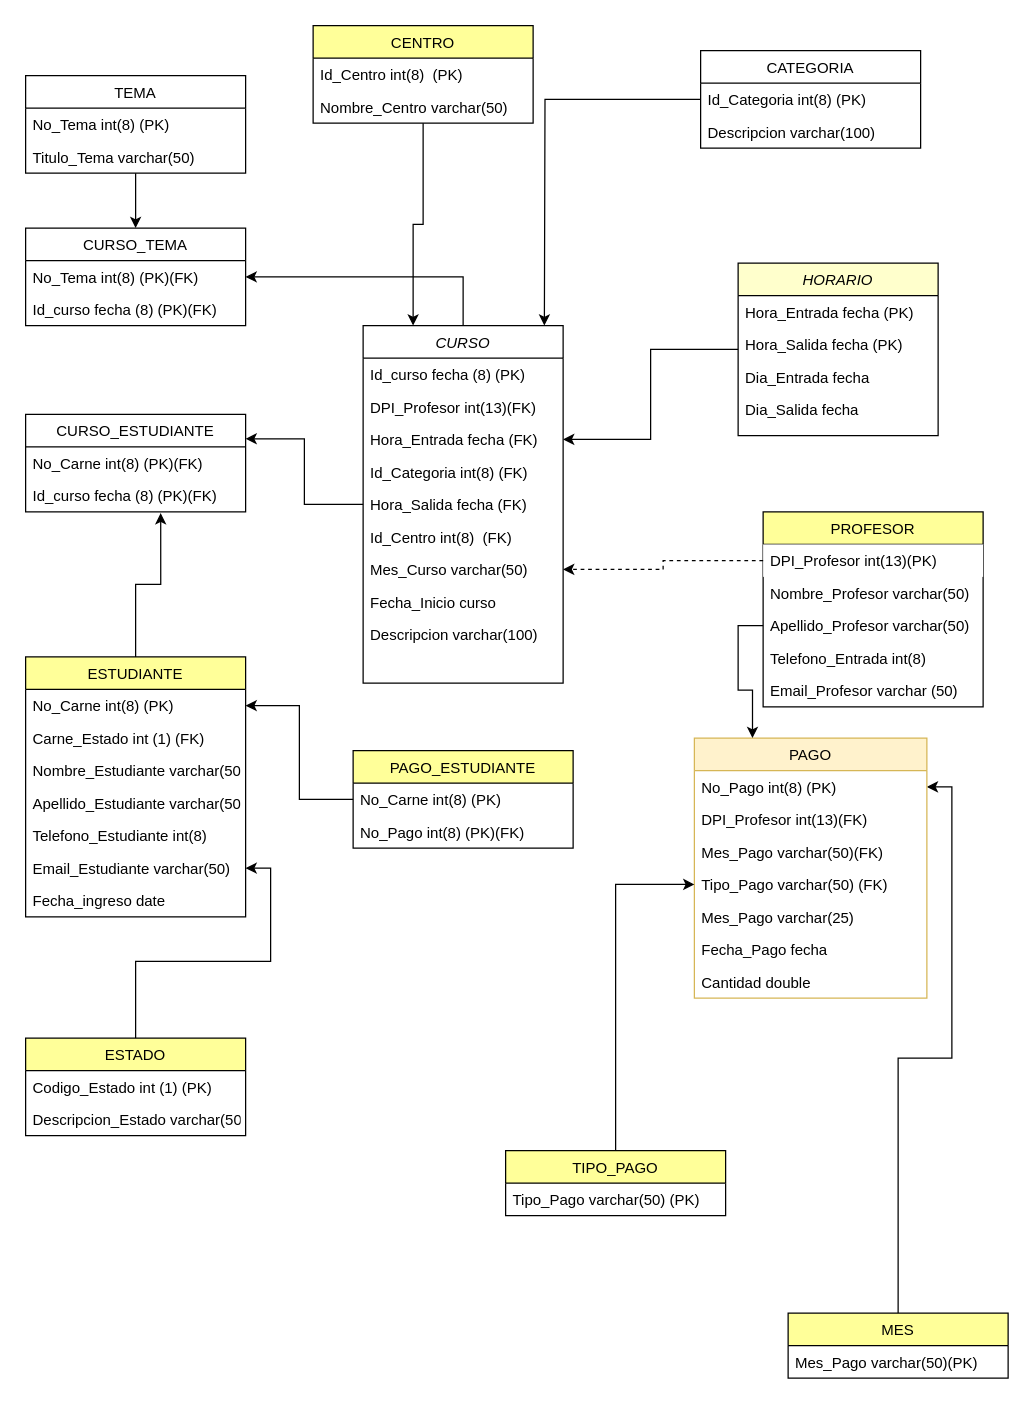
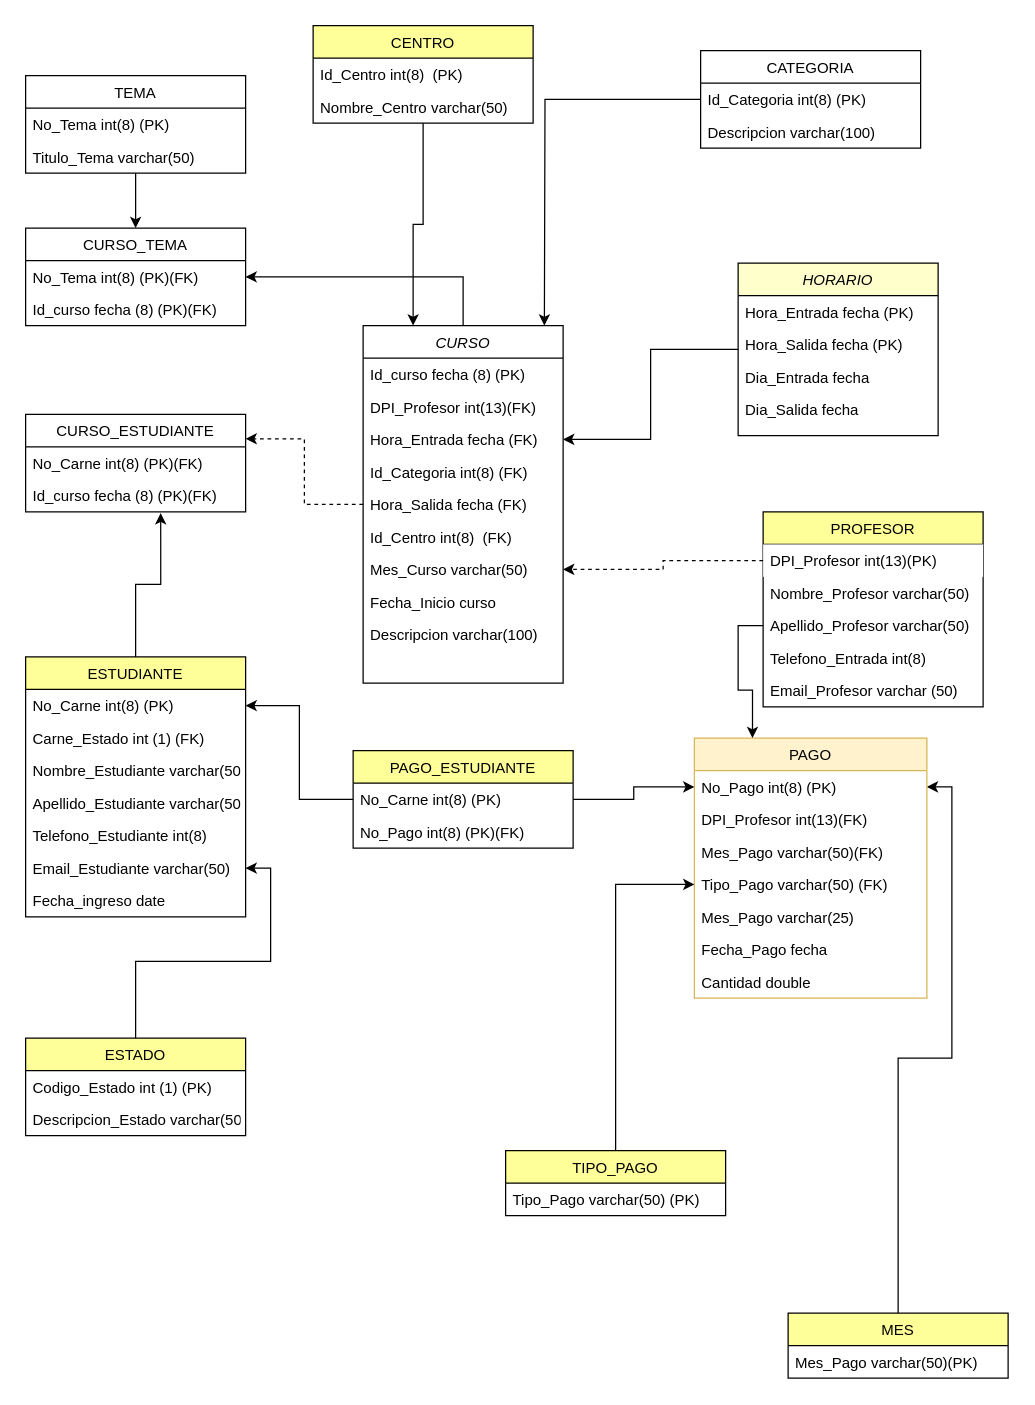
edge "CURSO" -> "CURSO_ESTUDIANTE": style solid -> dashed
edge "PAGO_ESTUDIANTE" -> "No_Pago int(8) (PK)": added
